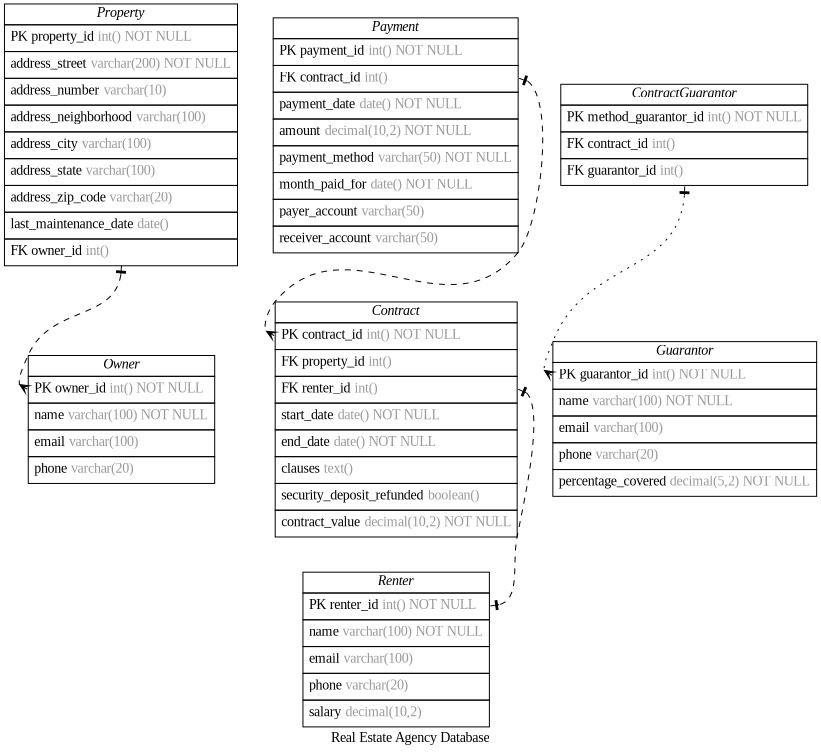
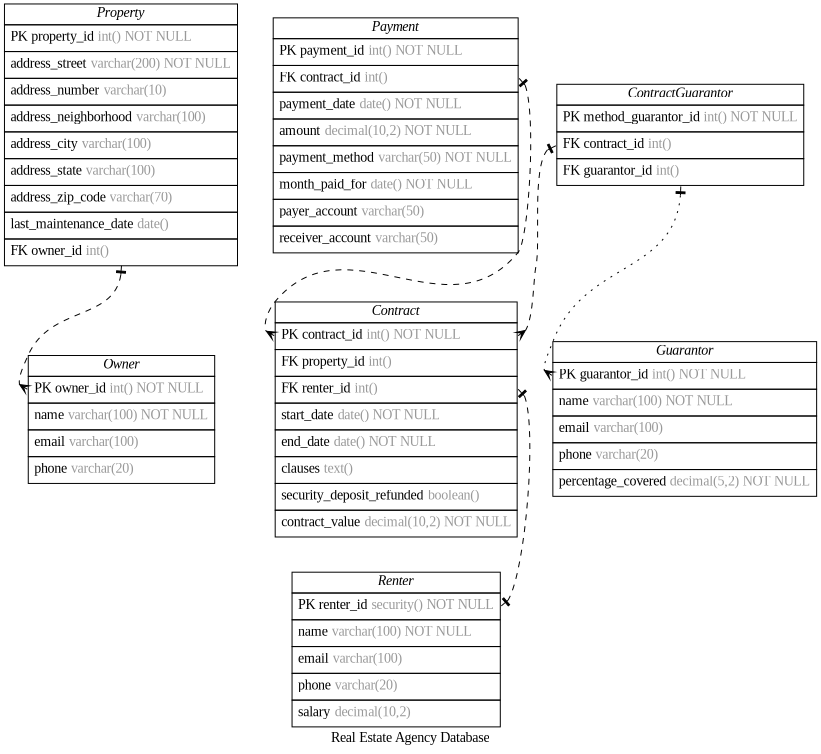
node "Property": text "varchar(20)" -> "varchar(70)"
edge "ContractGuarantor" -- "Contract": added
node "Renter": text "int() NOT NULL" -> "security() NOT NULL"
